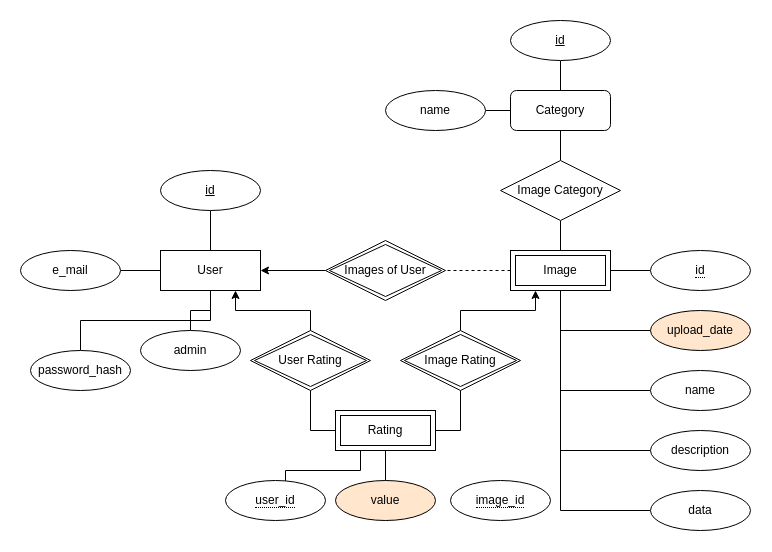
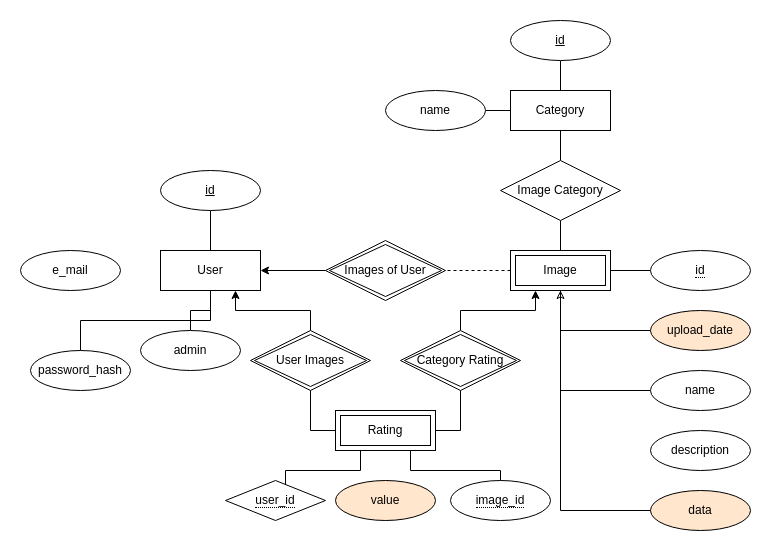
node "Category": shape rounded rectangle -> rectangle
edge "e_mail" -- "User": removed
node "User Rating": label "User Rating" -> "User Images"
node "Image Rating": label "Image Rating" -> "Category Rating"
edge "Image" -- "description": removed
edge "Image" -- "data": arrowhead none -> classic
edge "Rating" -- "value": removed
edge "Rating" -- "image_id": added
node "user_id": shape ellipse -> diamond
node "data": fillcolor #ffffff -> #ffe6cc
